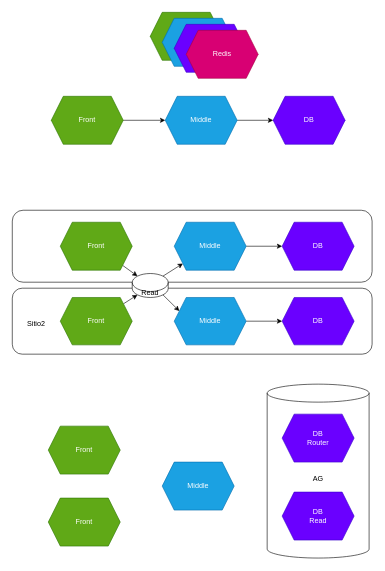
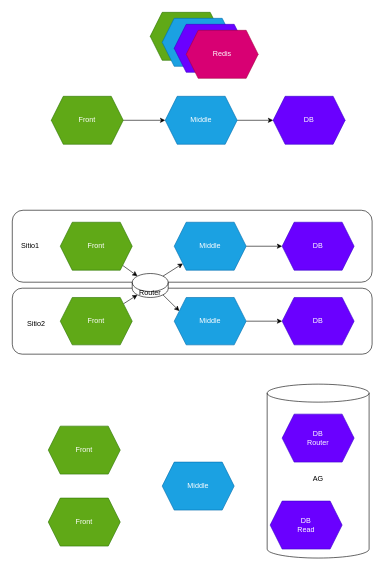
node "Sitio1": added
node "Read": label "Read" -> "Router"
node "DB Read": moved (318, 516) -> (306, 525)
